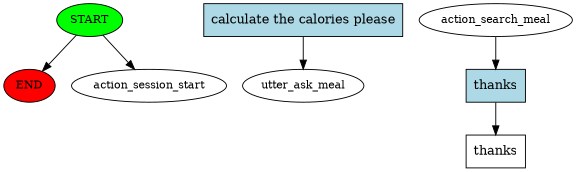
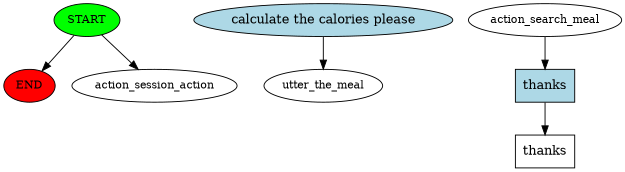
node "calculate the calories please": shape box -> ellipse
node "action_session_start": label "action_session_start" -> "action_session_action"
node "utter_ask_meal": label "utter_ask_meal" -> "utter_the_meal"
